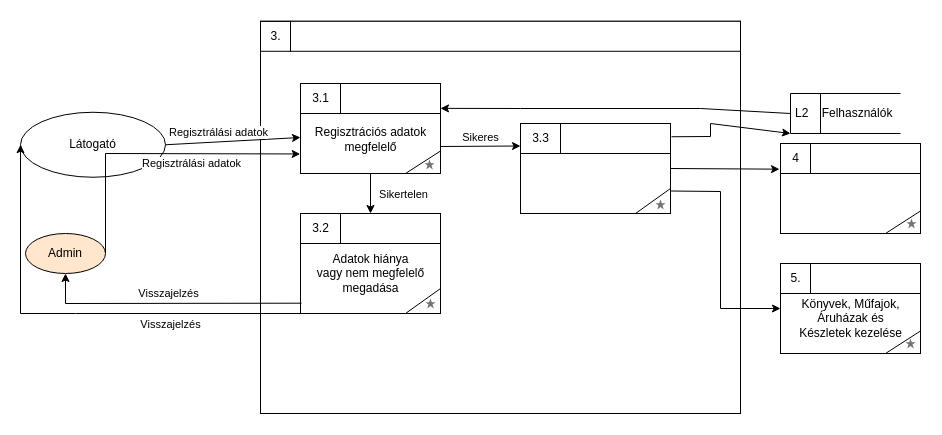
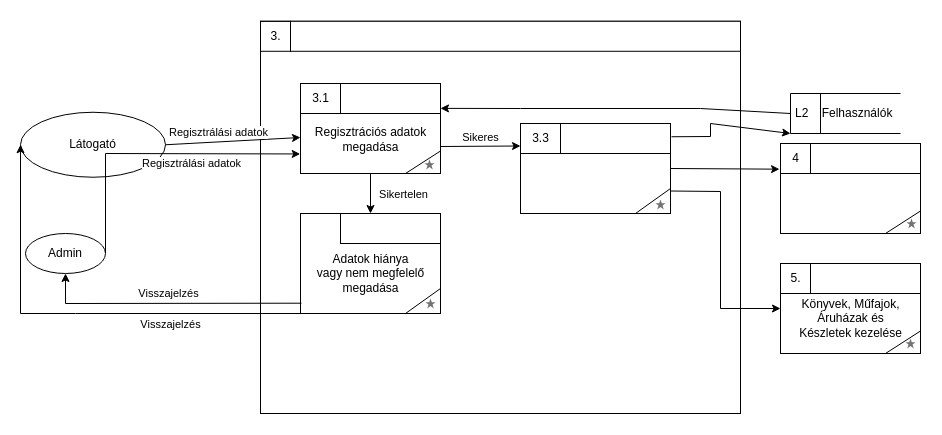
node "Regisztrációs adatok megfelelő": label "Regisztrációs adatok megfelelő" -> "Regisztrációs adatok megadása"
node "3.2": removed
node "Admin": fillcolor #ffe6cc -> #ffffff
